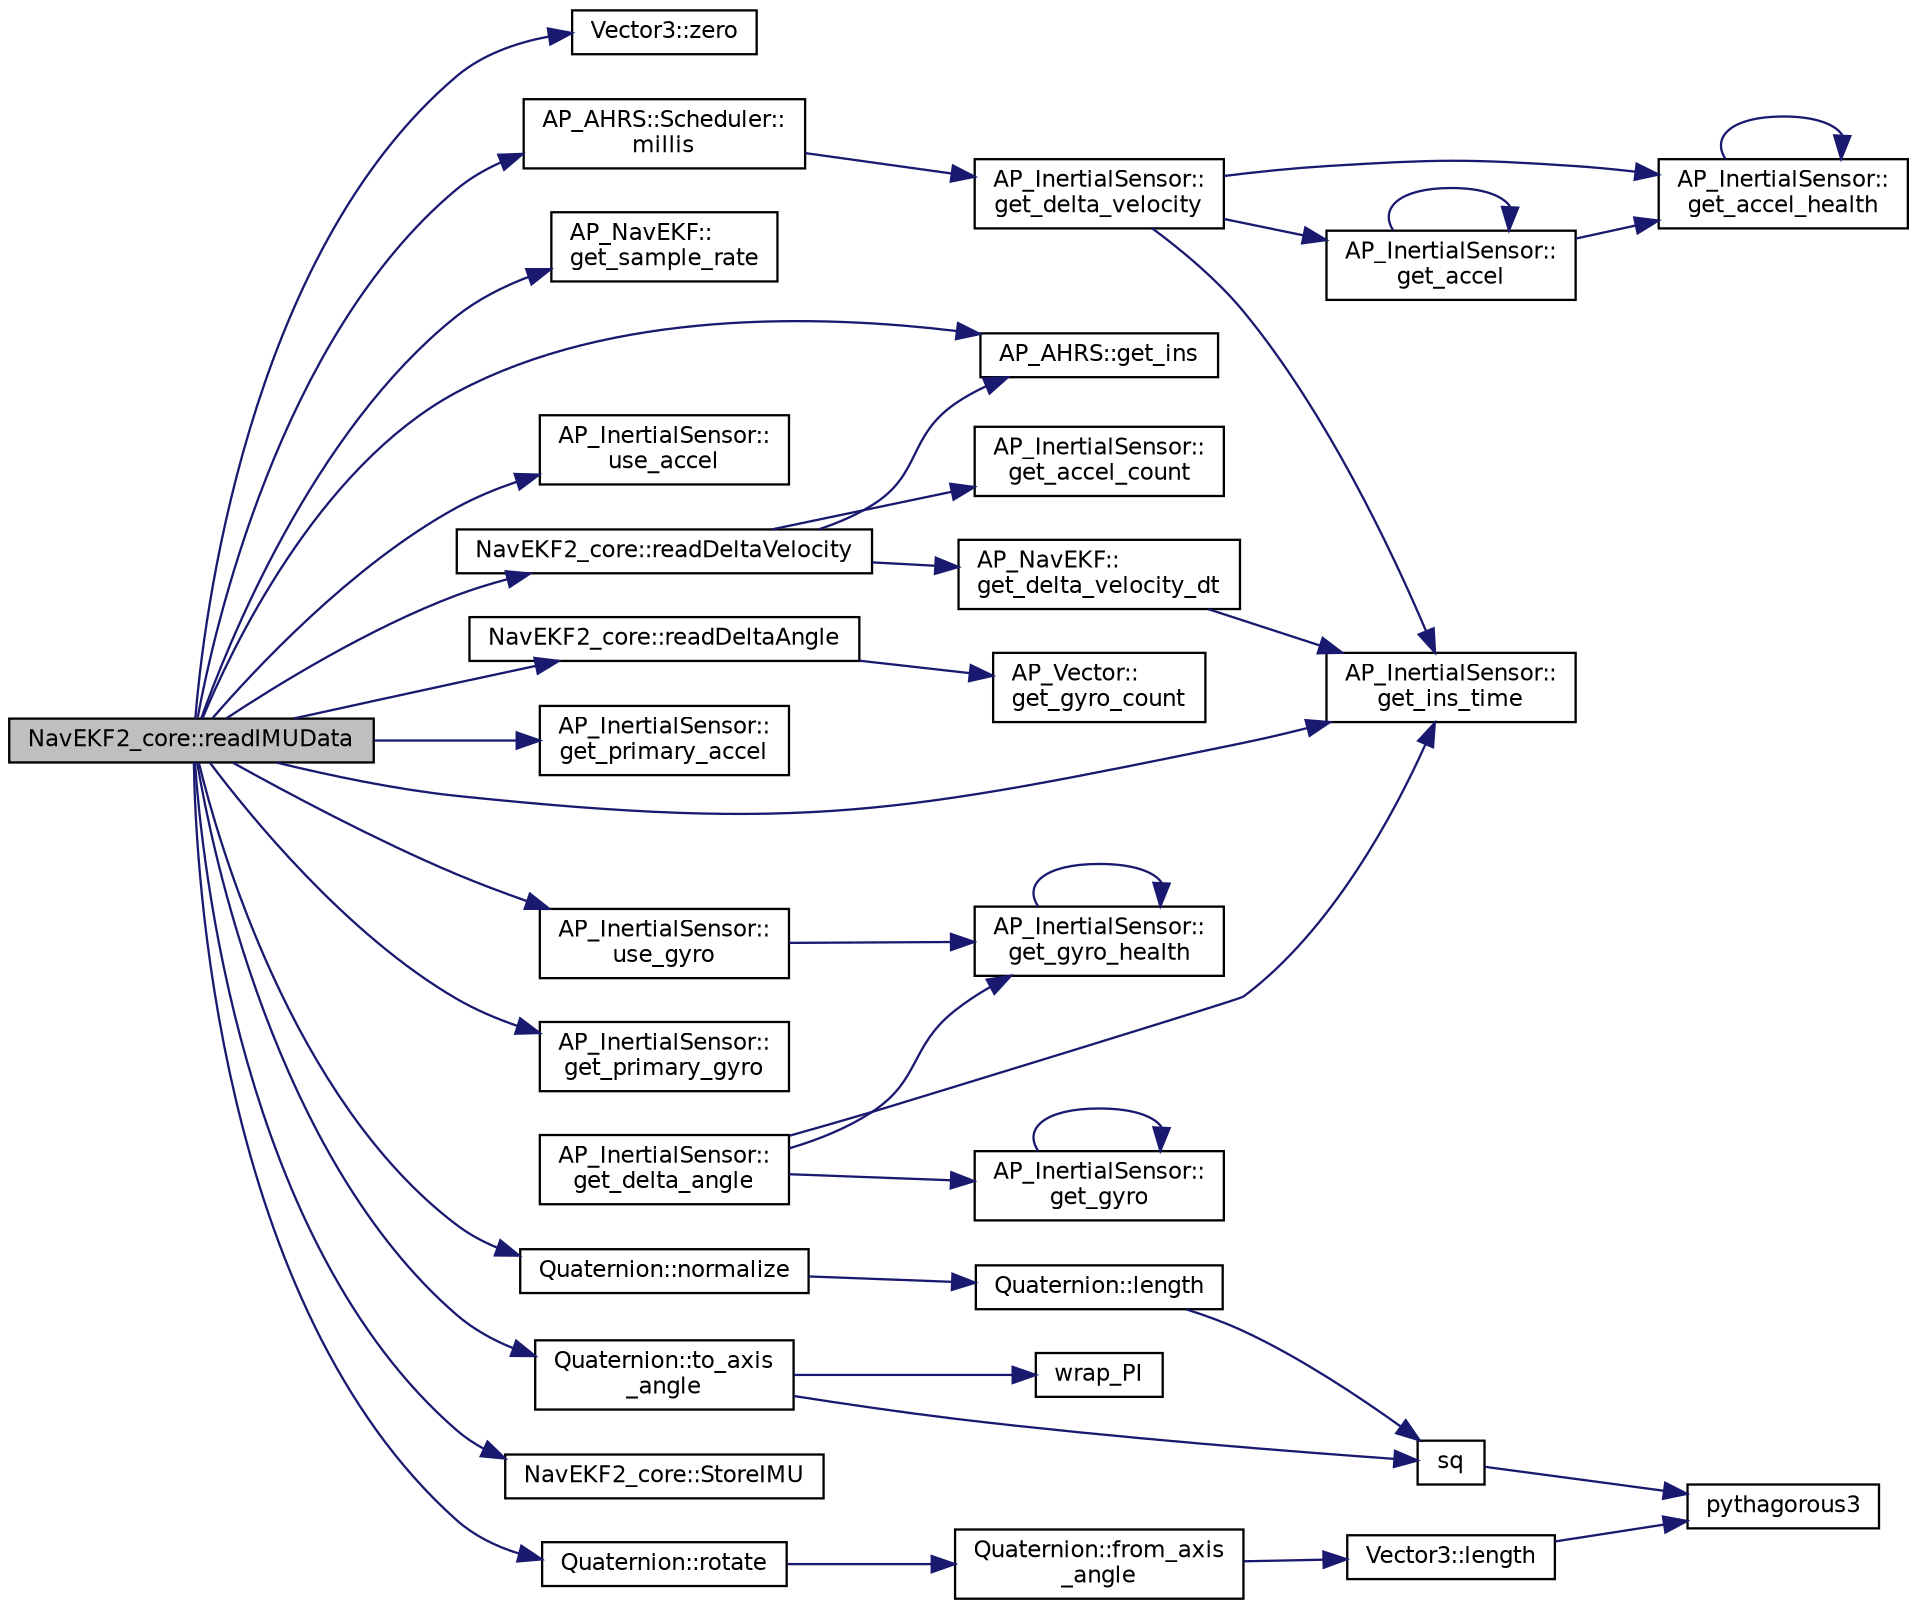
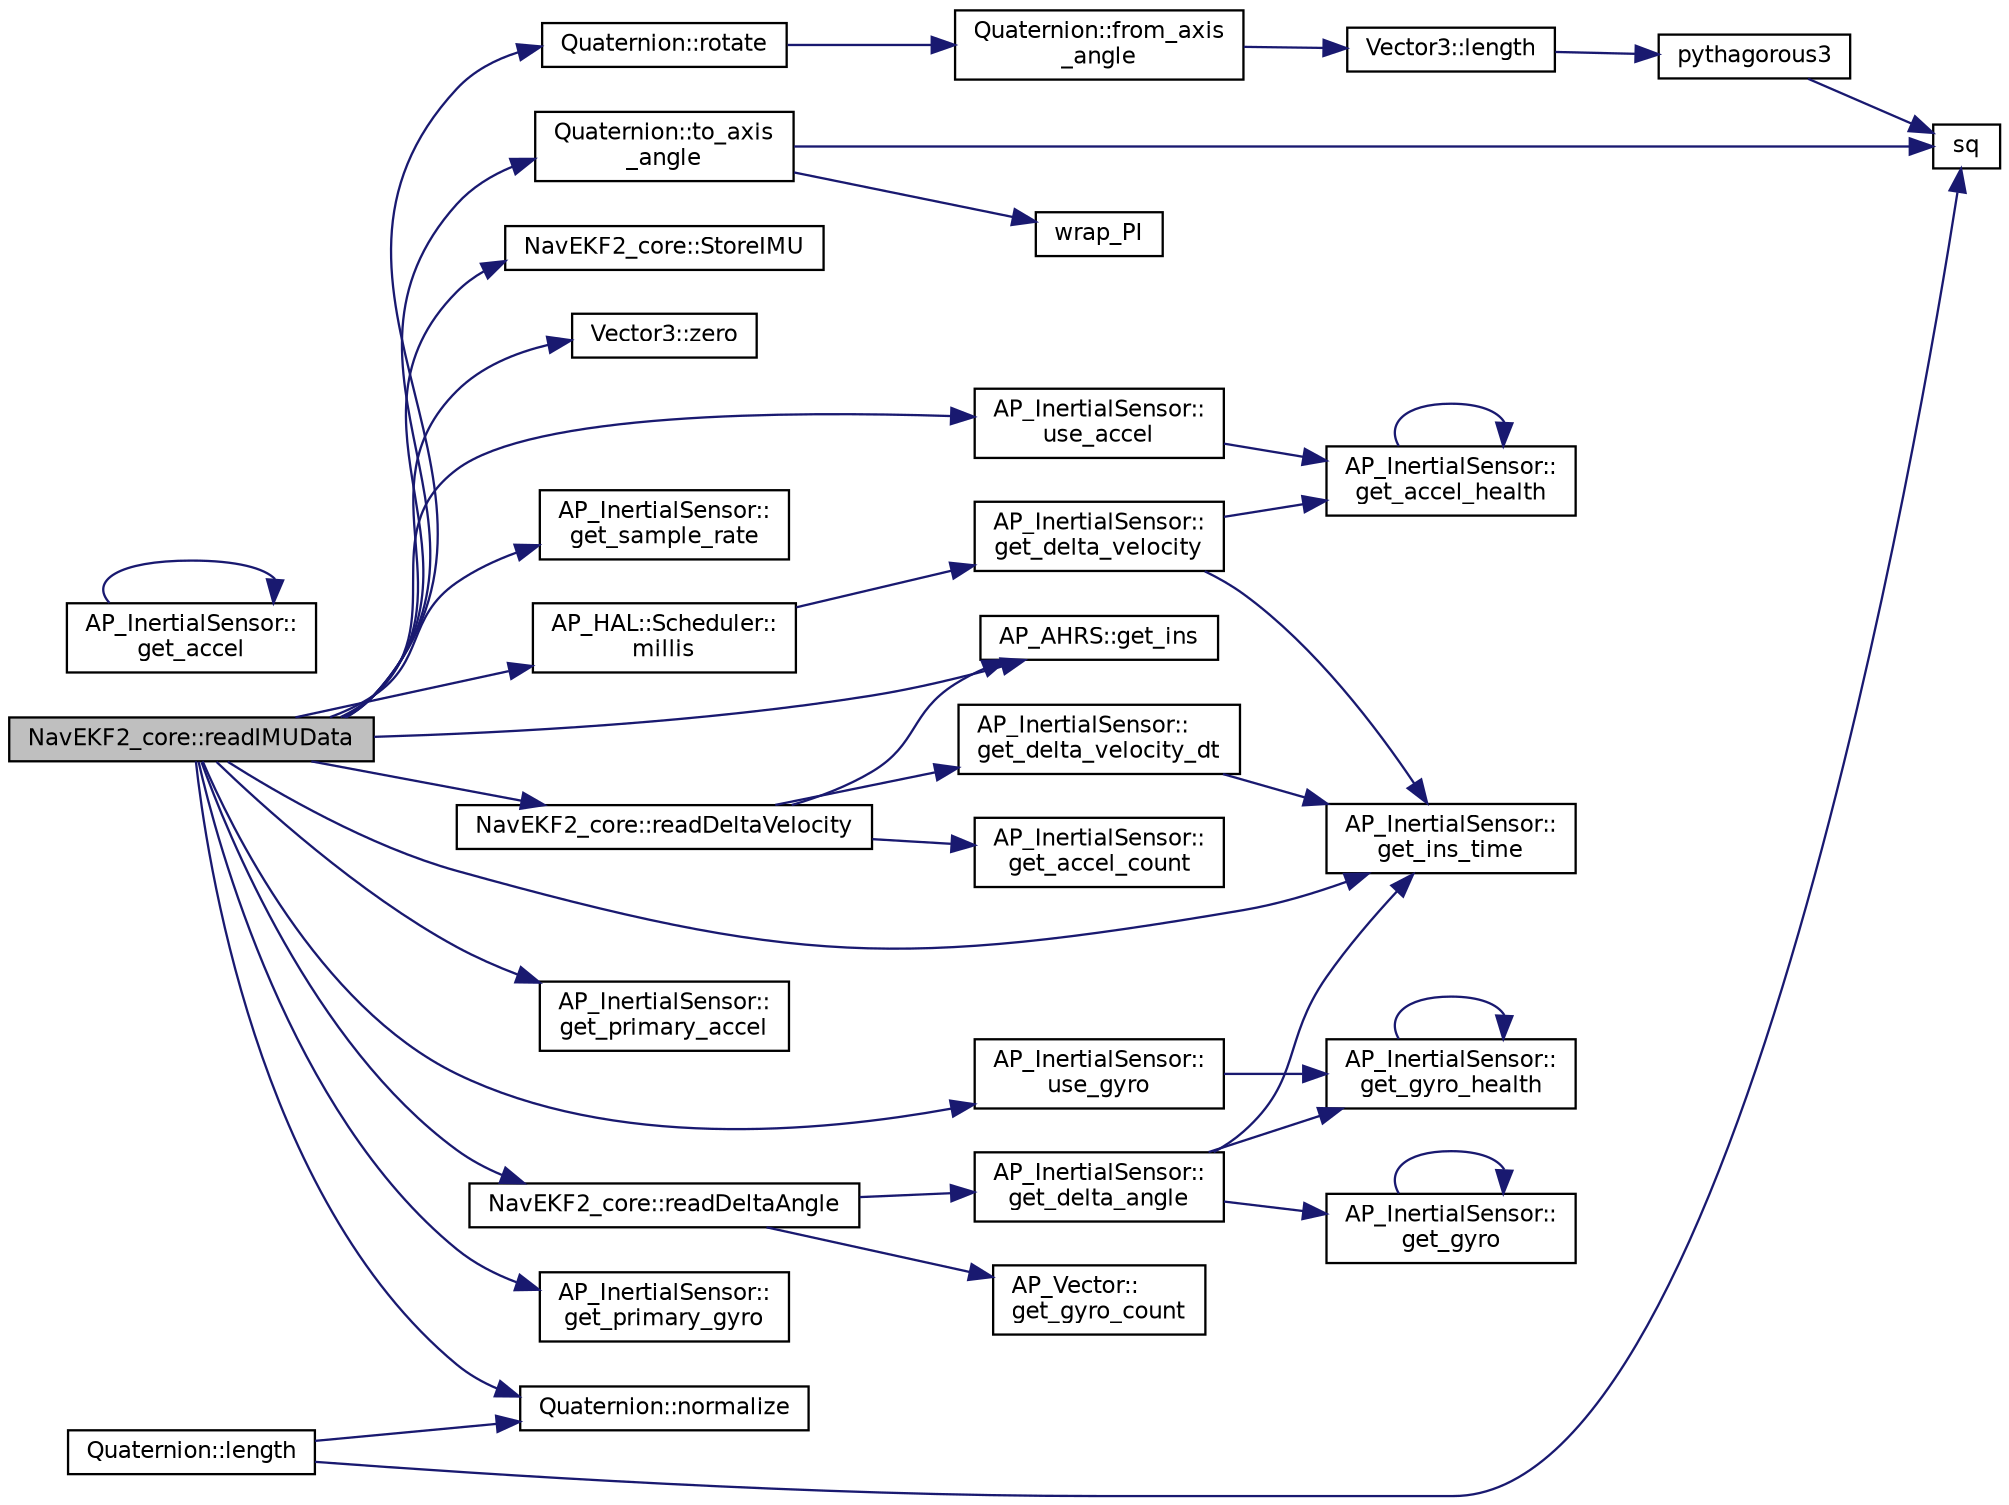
node "AP_AHRS::Scheduler:: millis": label "AP_AHRS::Scheduler:: millis" -> "AP_HAL::Scheduler:: millis"
edge "AP_InertialSensor:: get_delta_velocity" -> "AP_InertialSensor:: get_accel": removed
edge "AP_InertialSensor:: get_accel" -> "AP_InertialSensor:: get_accel_health": now "AP_InertialSensor:: use_accel" -> "AP_InertialSensor:: get_accel_health"
node "AP_NavEKF:: get_sample_rate": label "AP_NavEKF:: get_sample_rate" -> "AP_InertialSensor:: get_sample_rate"
node "AP_NavEKF:: get_delta_velocity_dt": label "AP_NavEKF:: get_delta_velocity_dt" -> "AP_InertialSensor:: get_delta_velocity_dt"
edge "NavEKF2_core::readDeltaAngle" -> "AP_InertialSensor:: get_delta_angle": added
edge "Quaternion::normalize" -> "Quaternion::length": reversed
edge "sq" -> "pythagorous3": reversed
